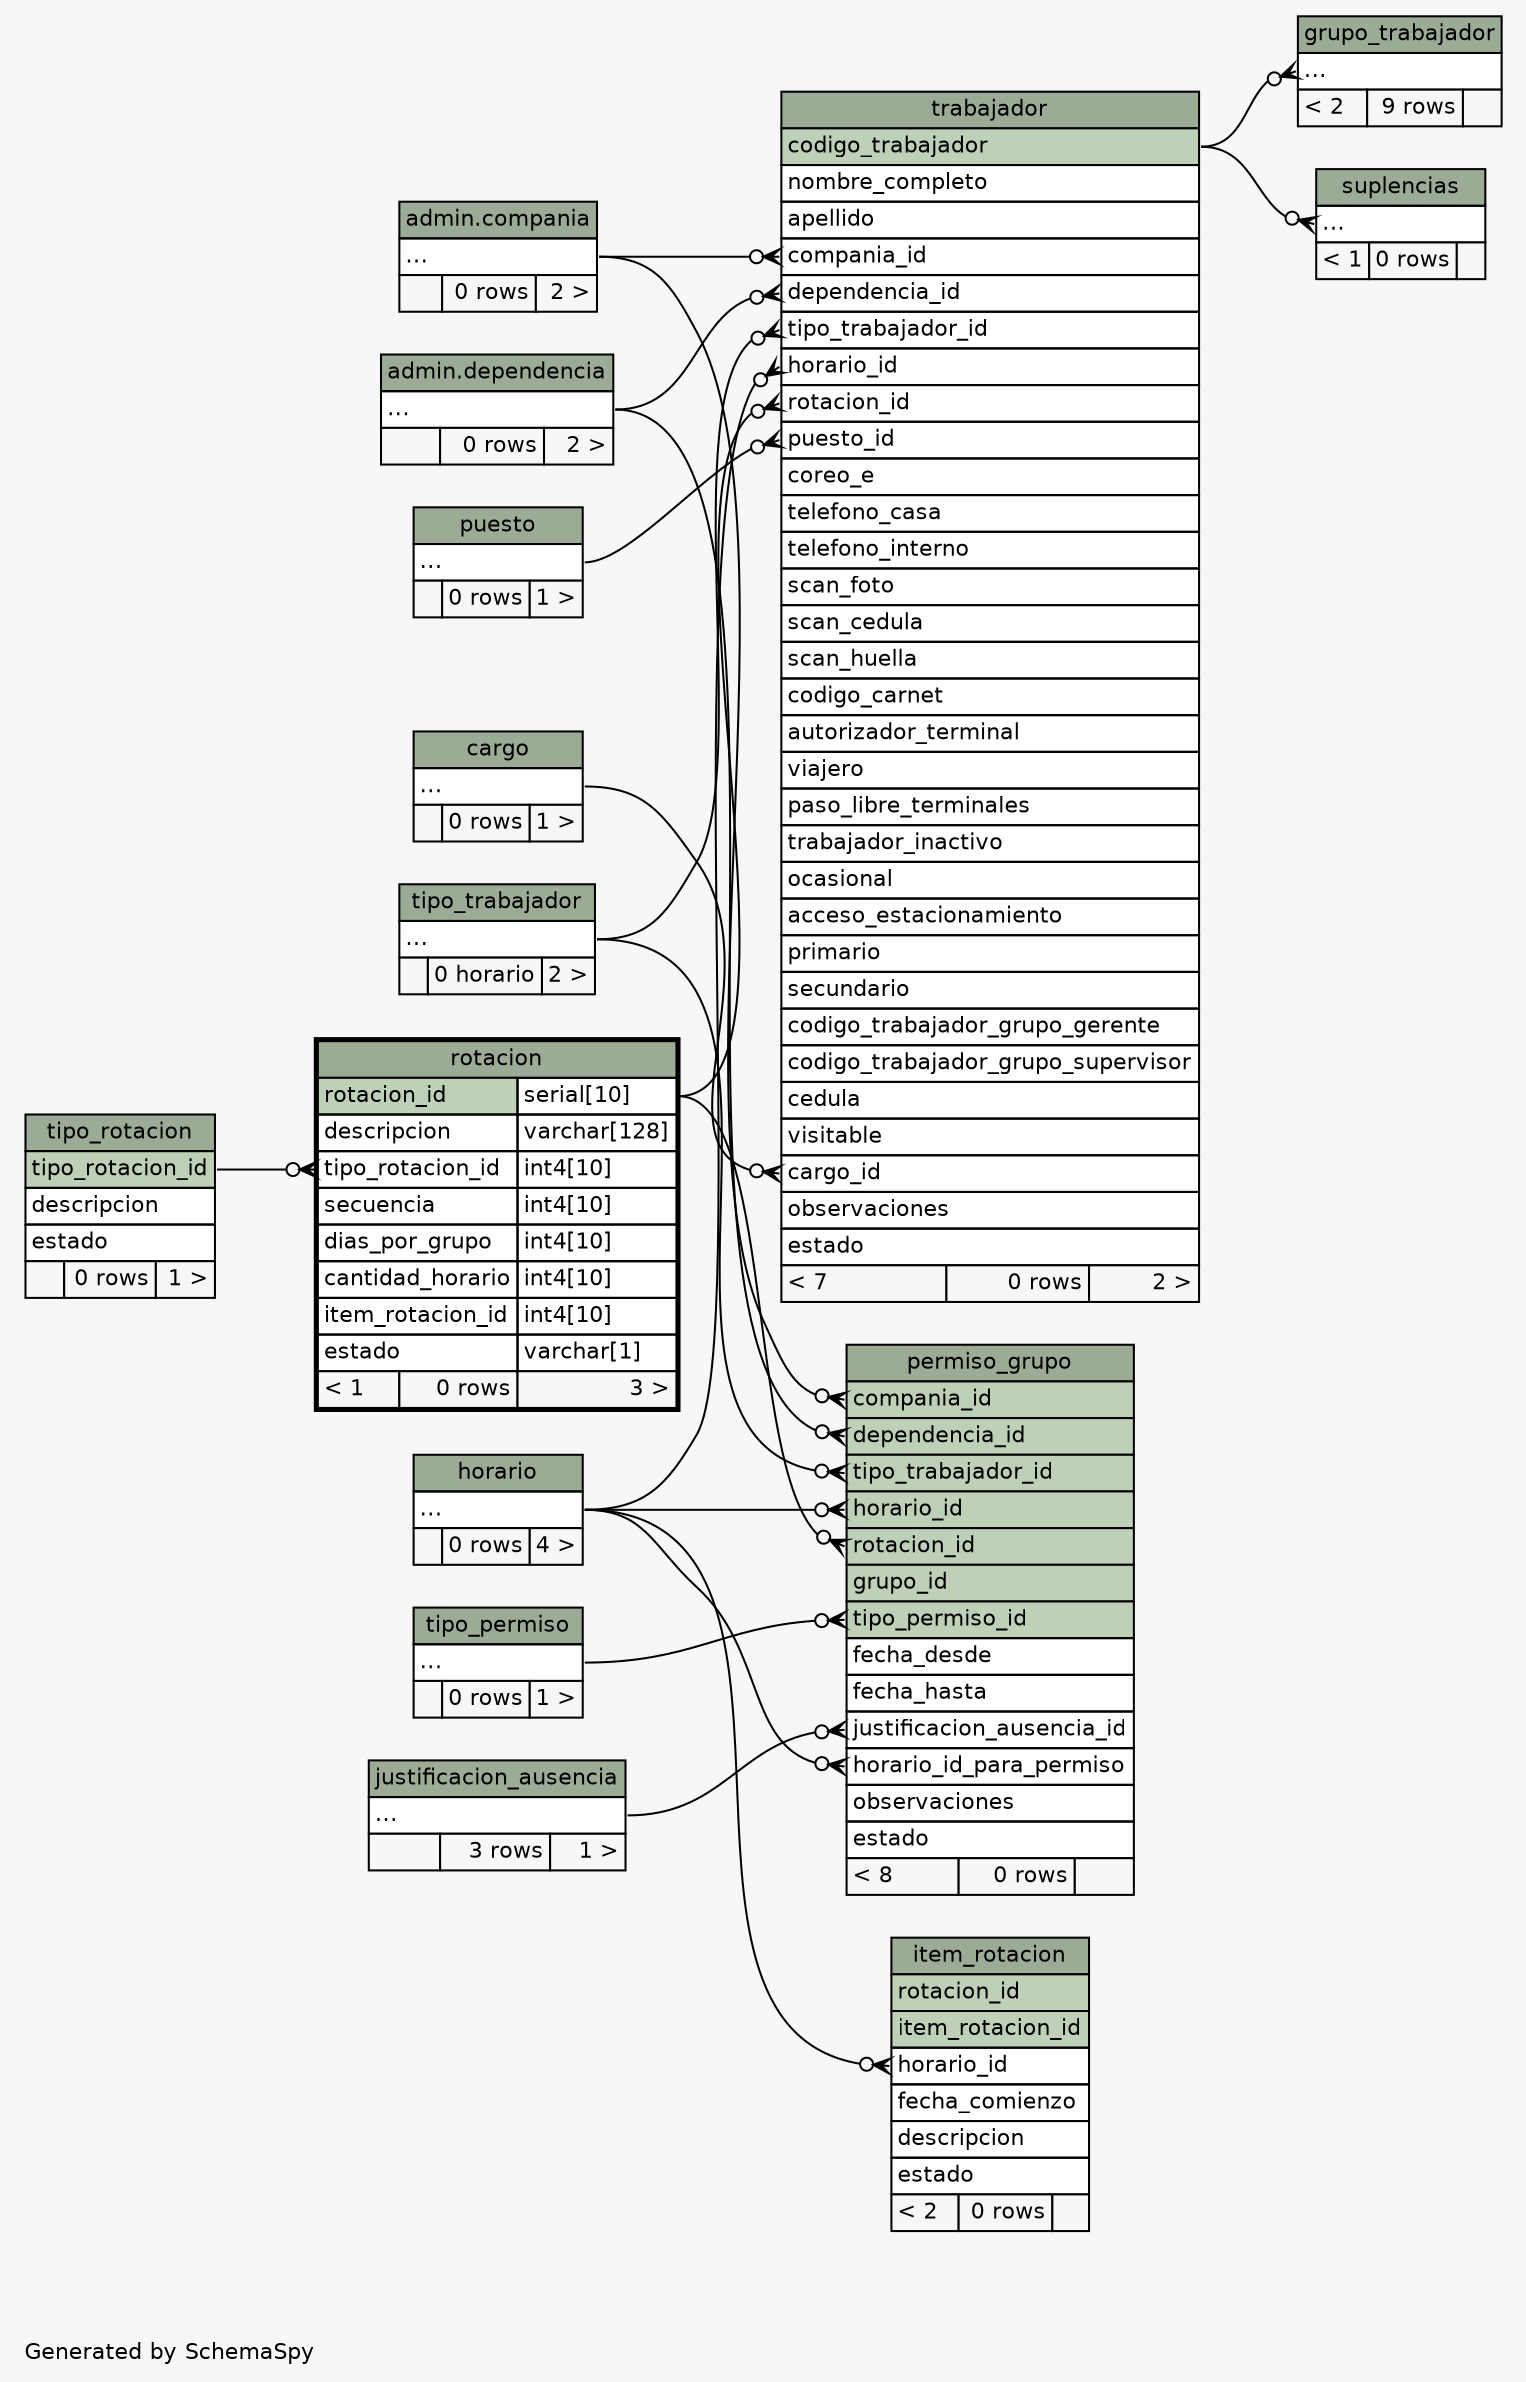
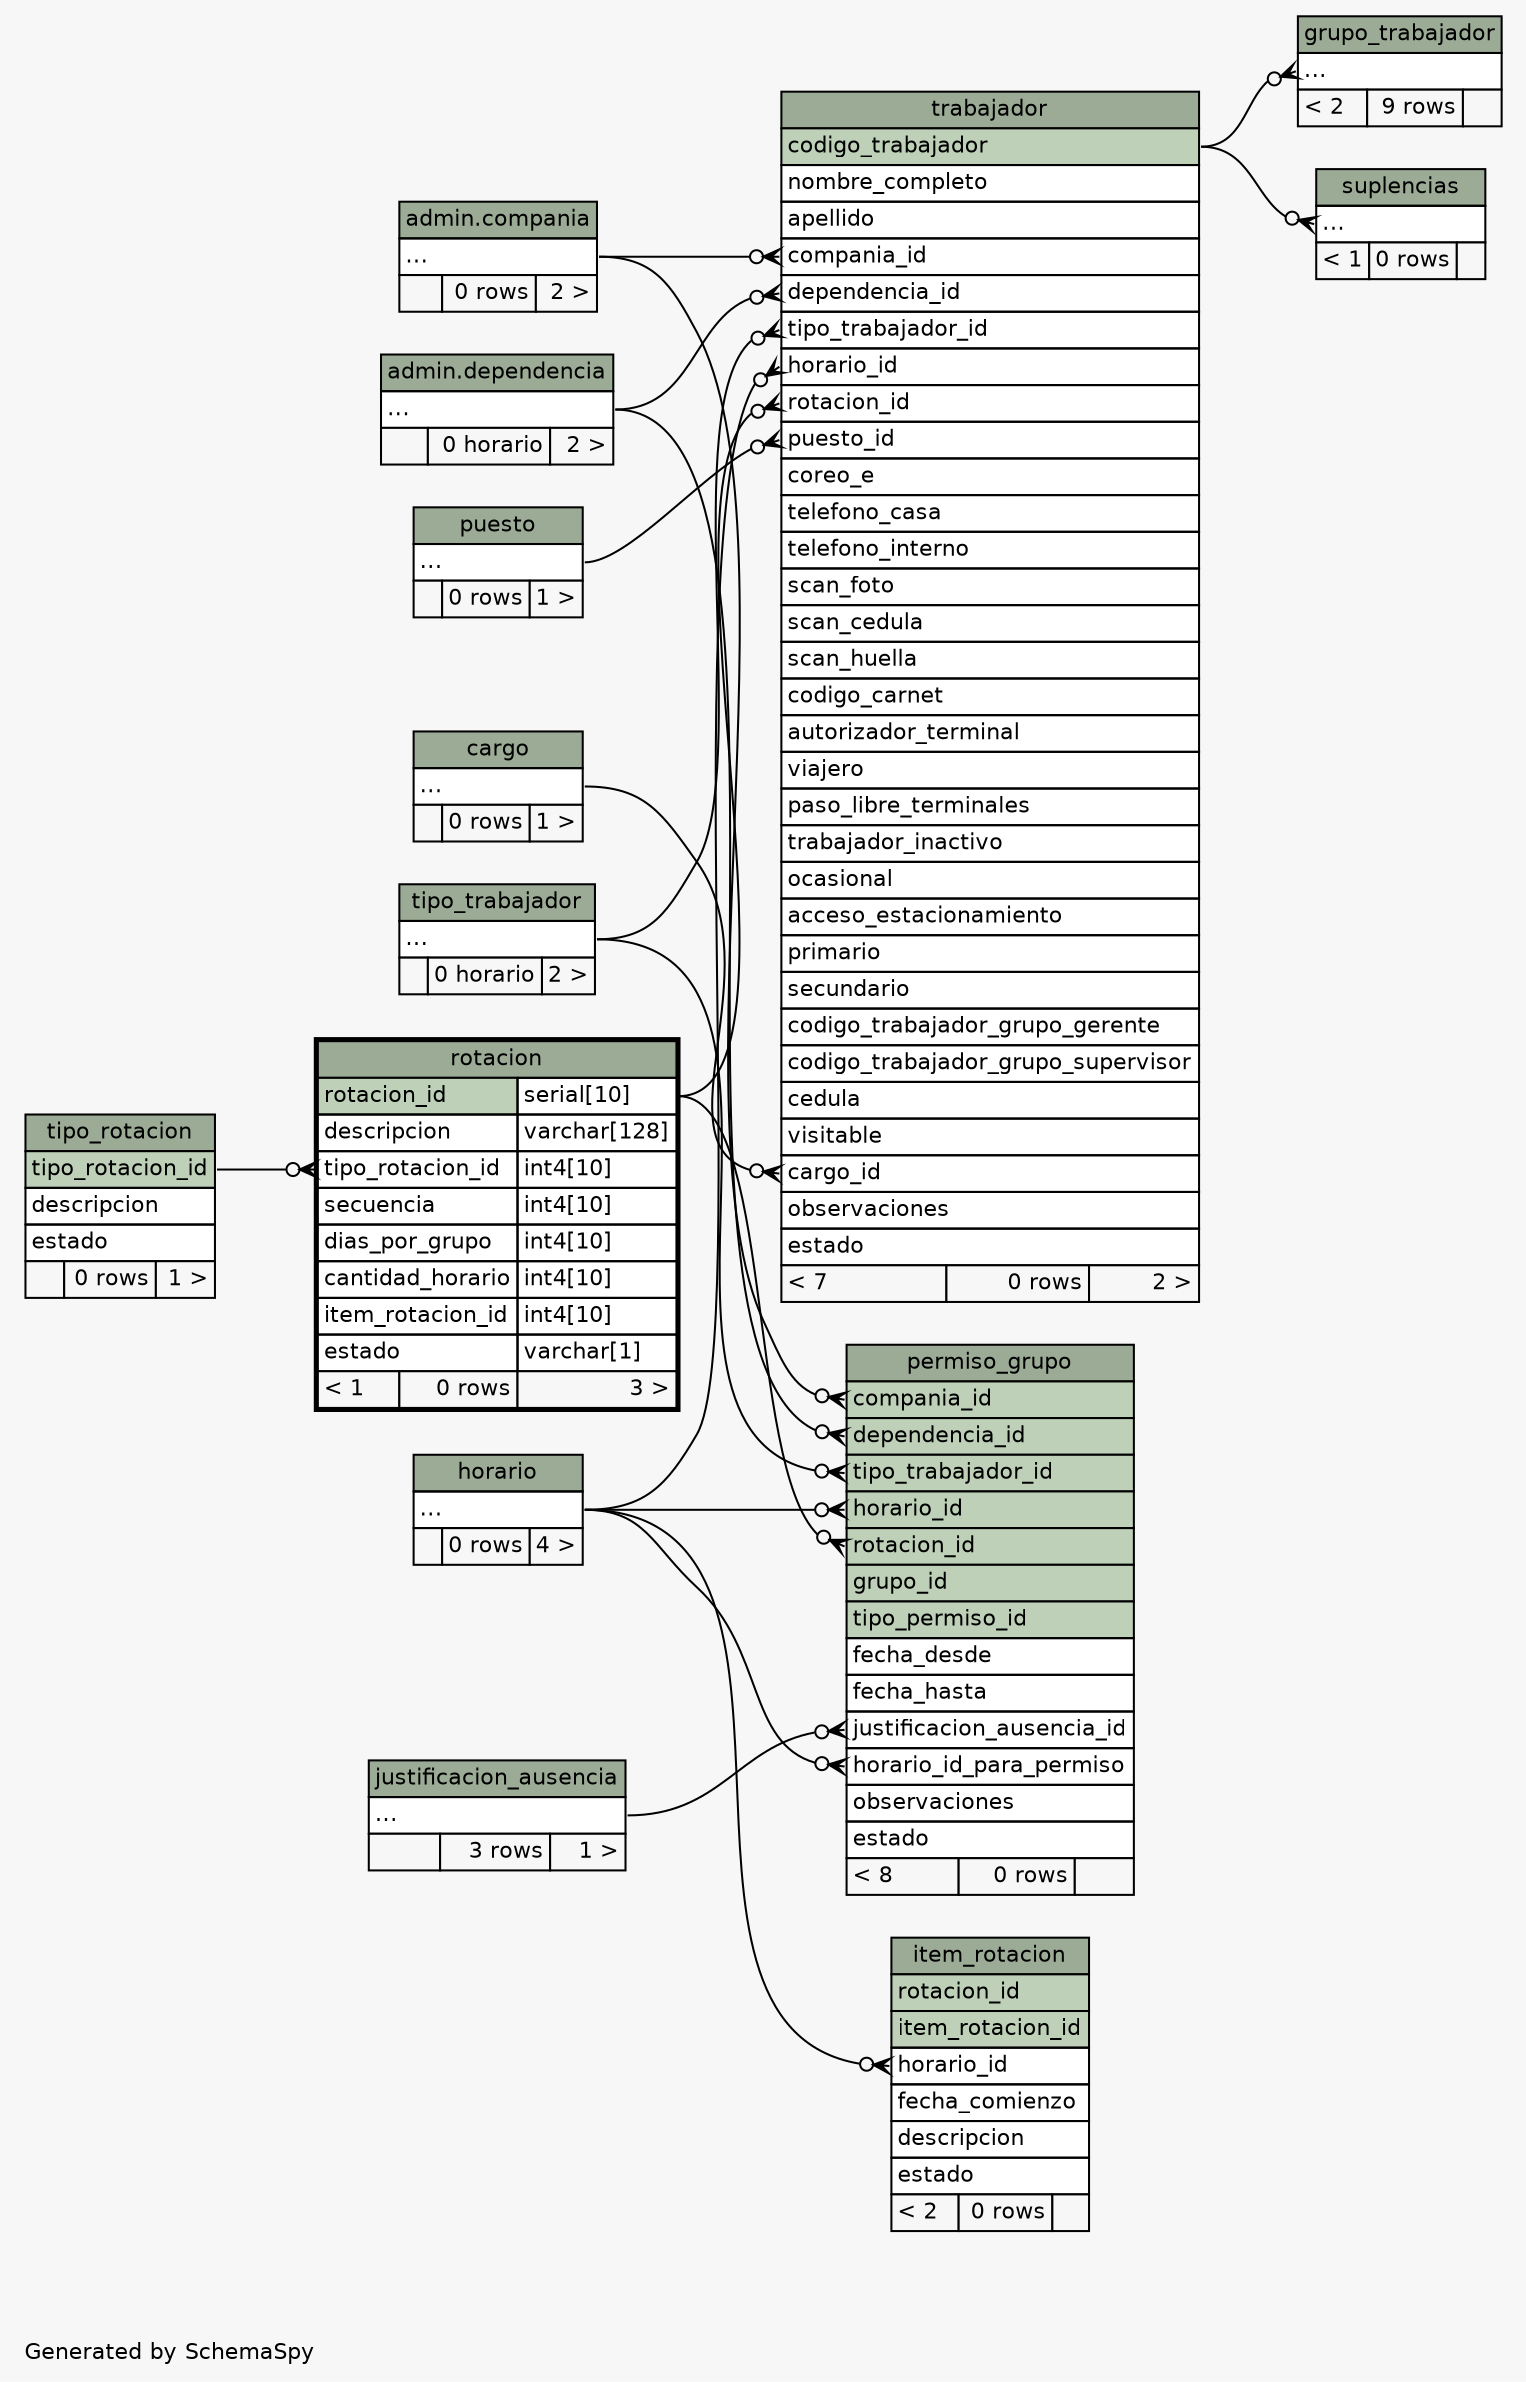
node "admin.dependencia": text "0 rows" -> "0 horario"
node "tipo_permiso": removed
